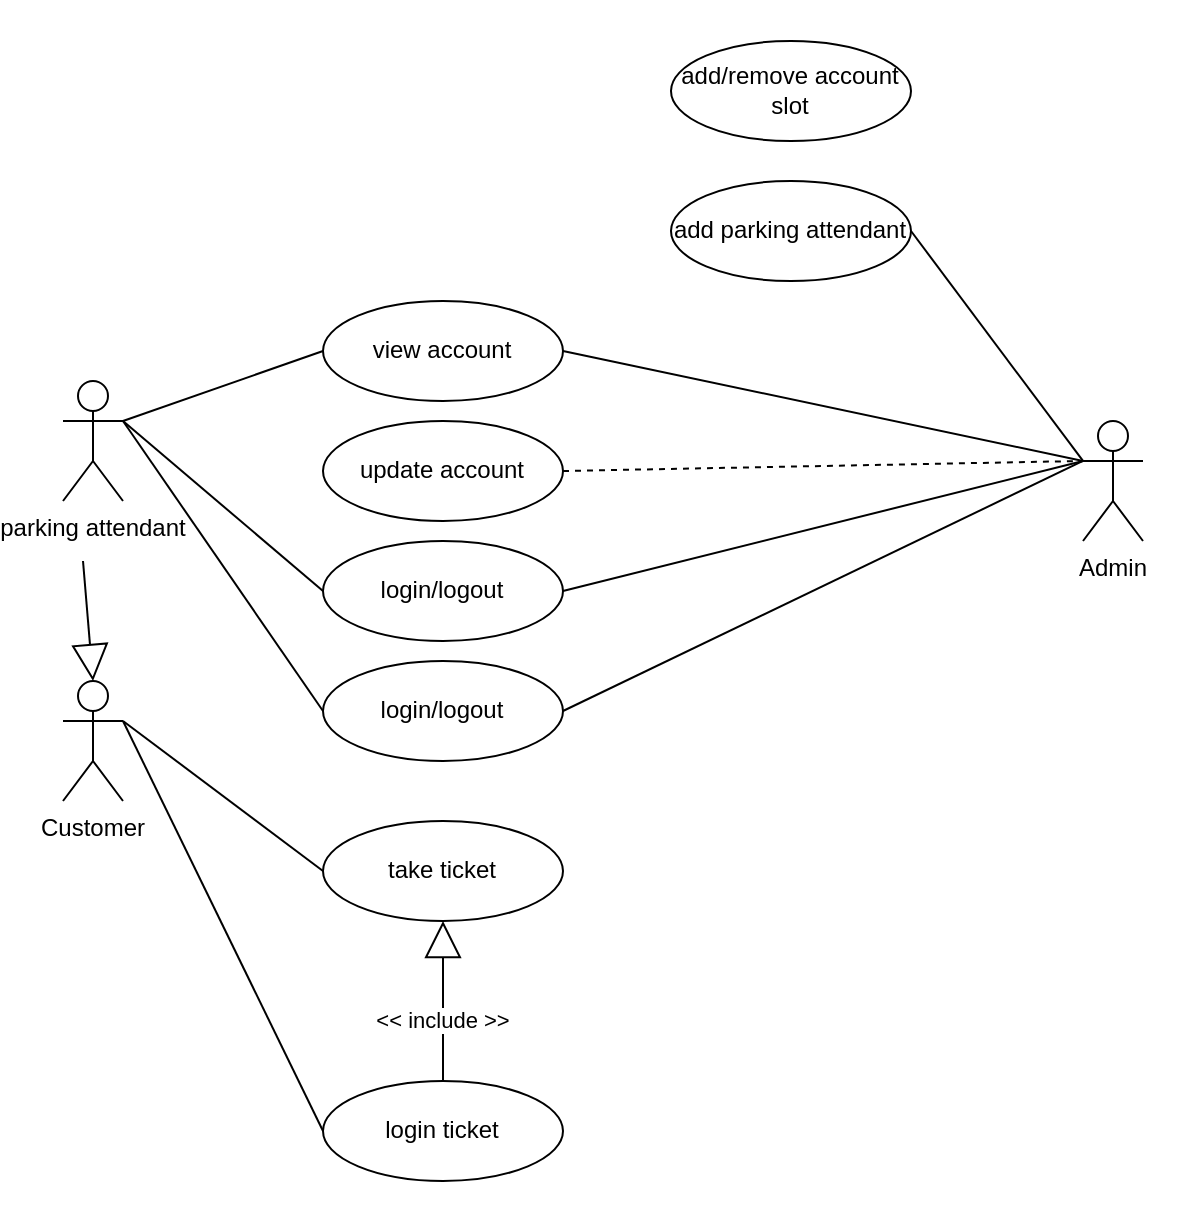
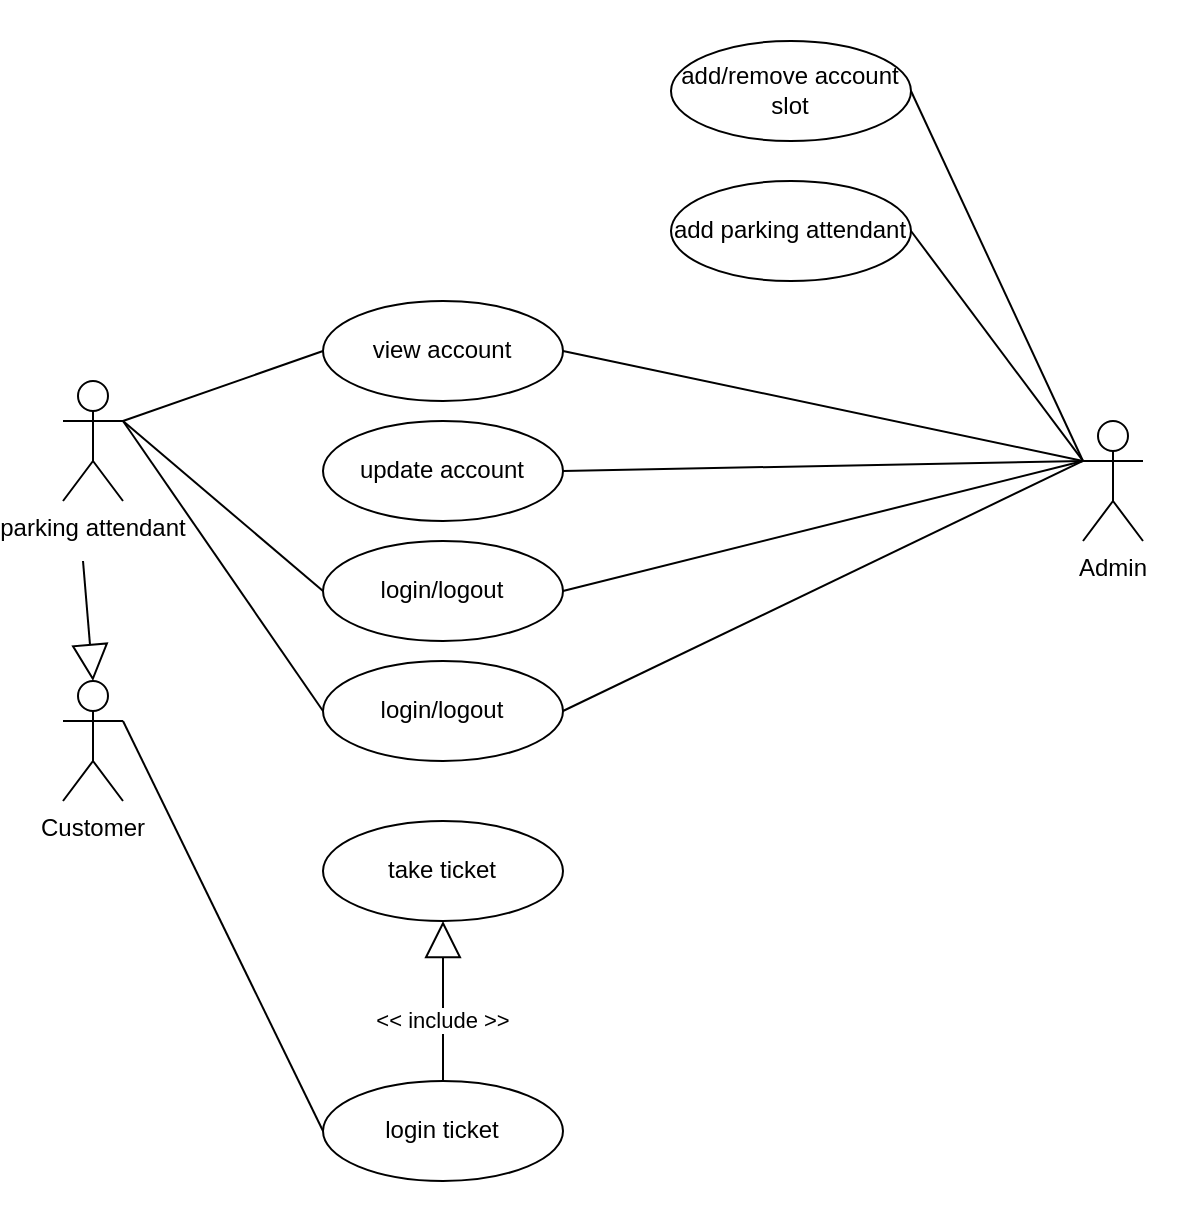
edge "add/remove account slot" -- "Admin": added
edge "update account" -- "Admin": style dashed -> solid
edge "Customer" -- "take ticket": removed
